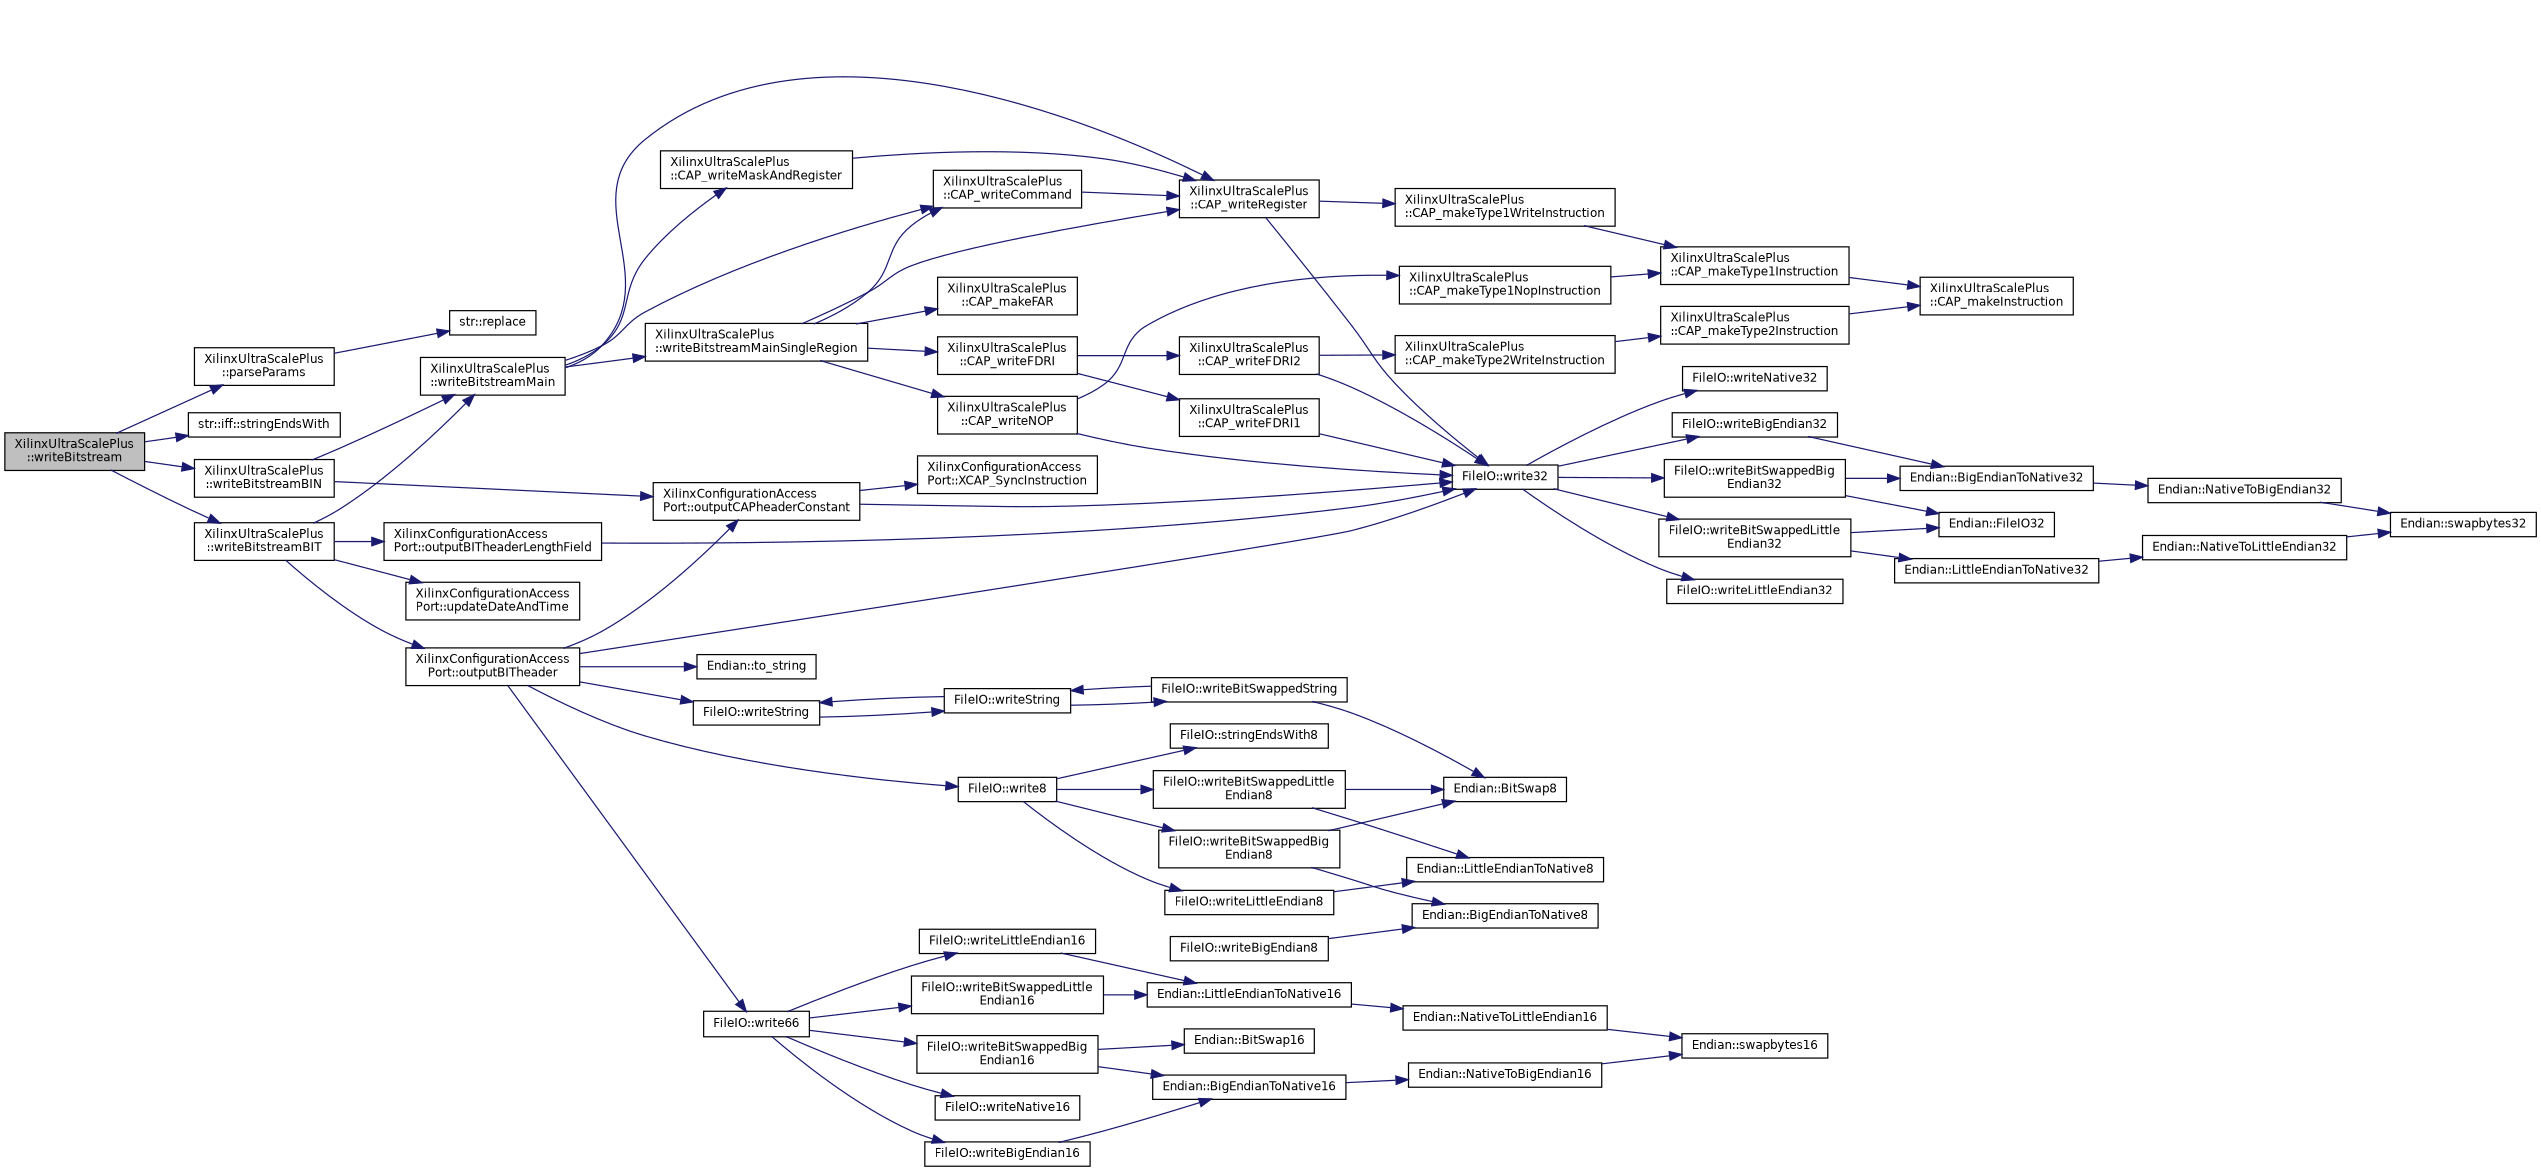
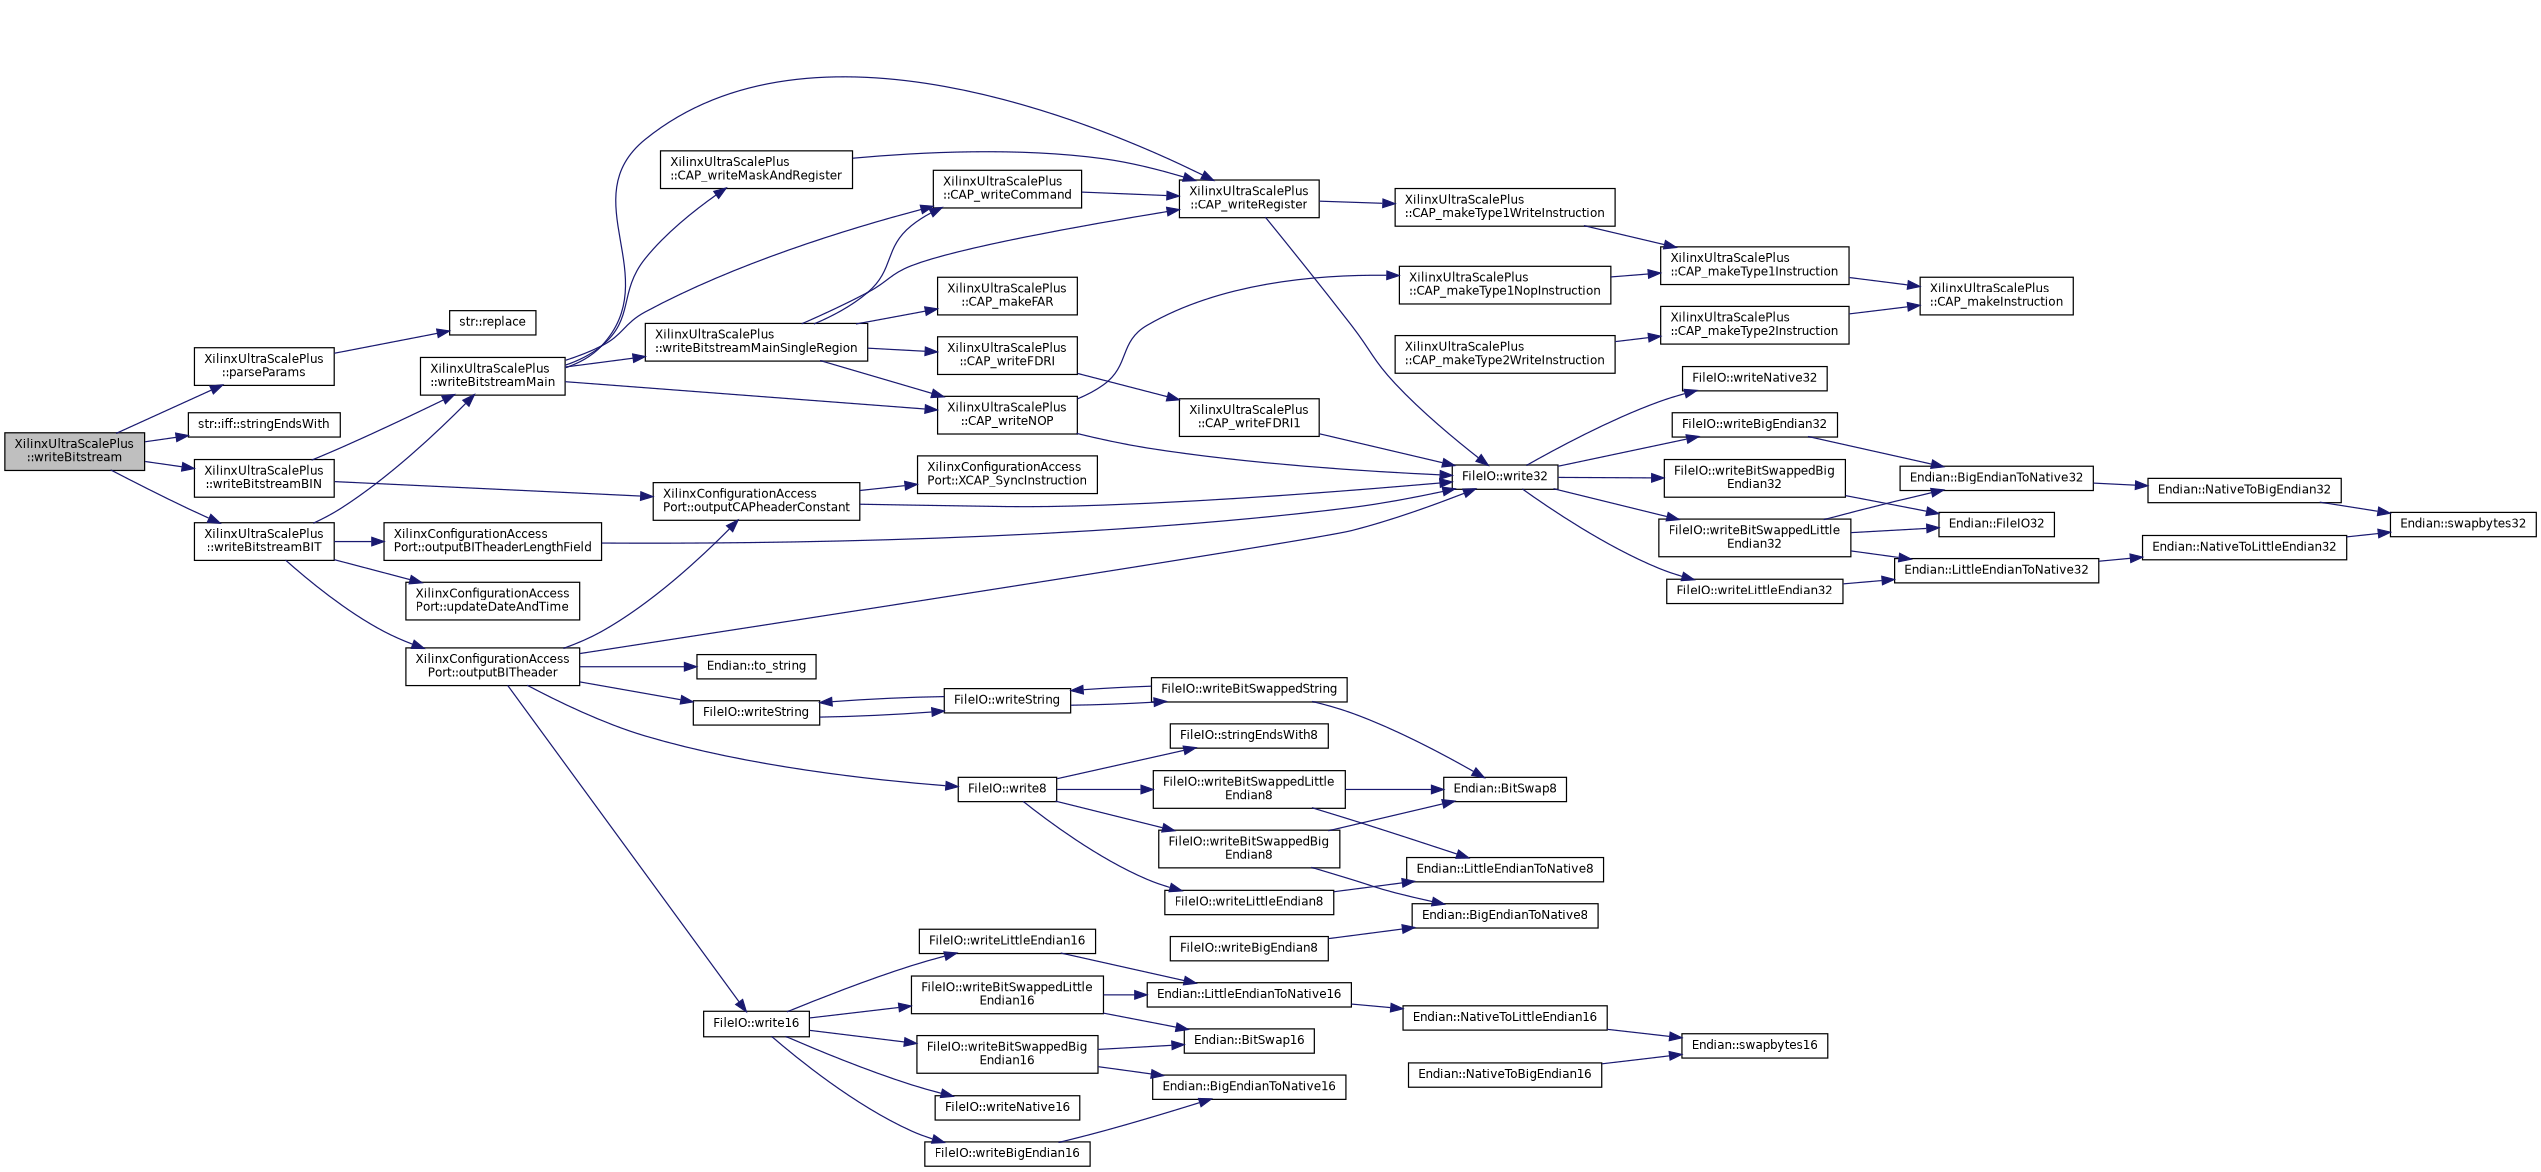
node "XilinxUltraScalePlus ::CAP_writeFDRI2": removed
edge "XilinxUltraScalePlus ::writeBitstreamMain" -> "XilinxUltraScalePlus ::CAP_writeNOP": added
edge "FileIO::writeBitSwappedBig Endian32" -> "Endian::BigEndianToNative32": now "FileIO::writeBitSwappedLittle Endian32" -> "Endian::BigEndianToNative32"
edge "FileIO::writeLittleEndian32" -> "Endian::LittleEndianToNative32": added
edge "FileIO::writeBitSwappedLittle Endian16" -> "Endian::BitSwap16": added
node "FileIO::write66": label "FileIO::write66" -> "FileIO::write16"
edge "Endian::BigEndianToNative16" -> "Endian::NativeToBigEndian16": removed
